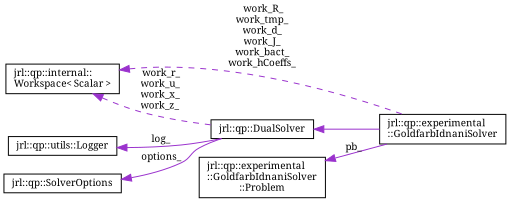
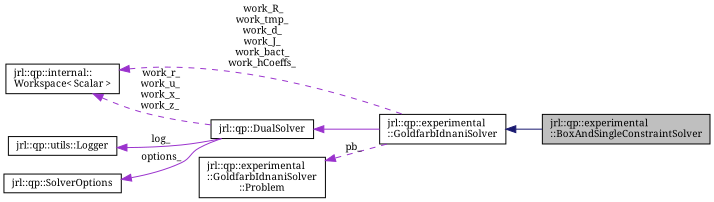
node "jrl::qp::experimental ::BoxAndSingleConstraintSolver": added
edge "jrl::qp::experimental ::GoldfarbIdnaniSolver" -> "jrl::qp::experimental ::GoldfarbIdnaniSolver ::Problem": style solid -> dashed
